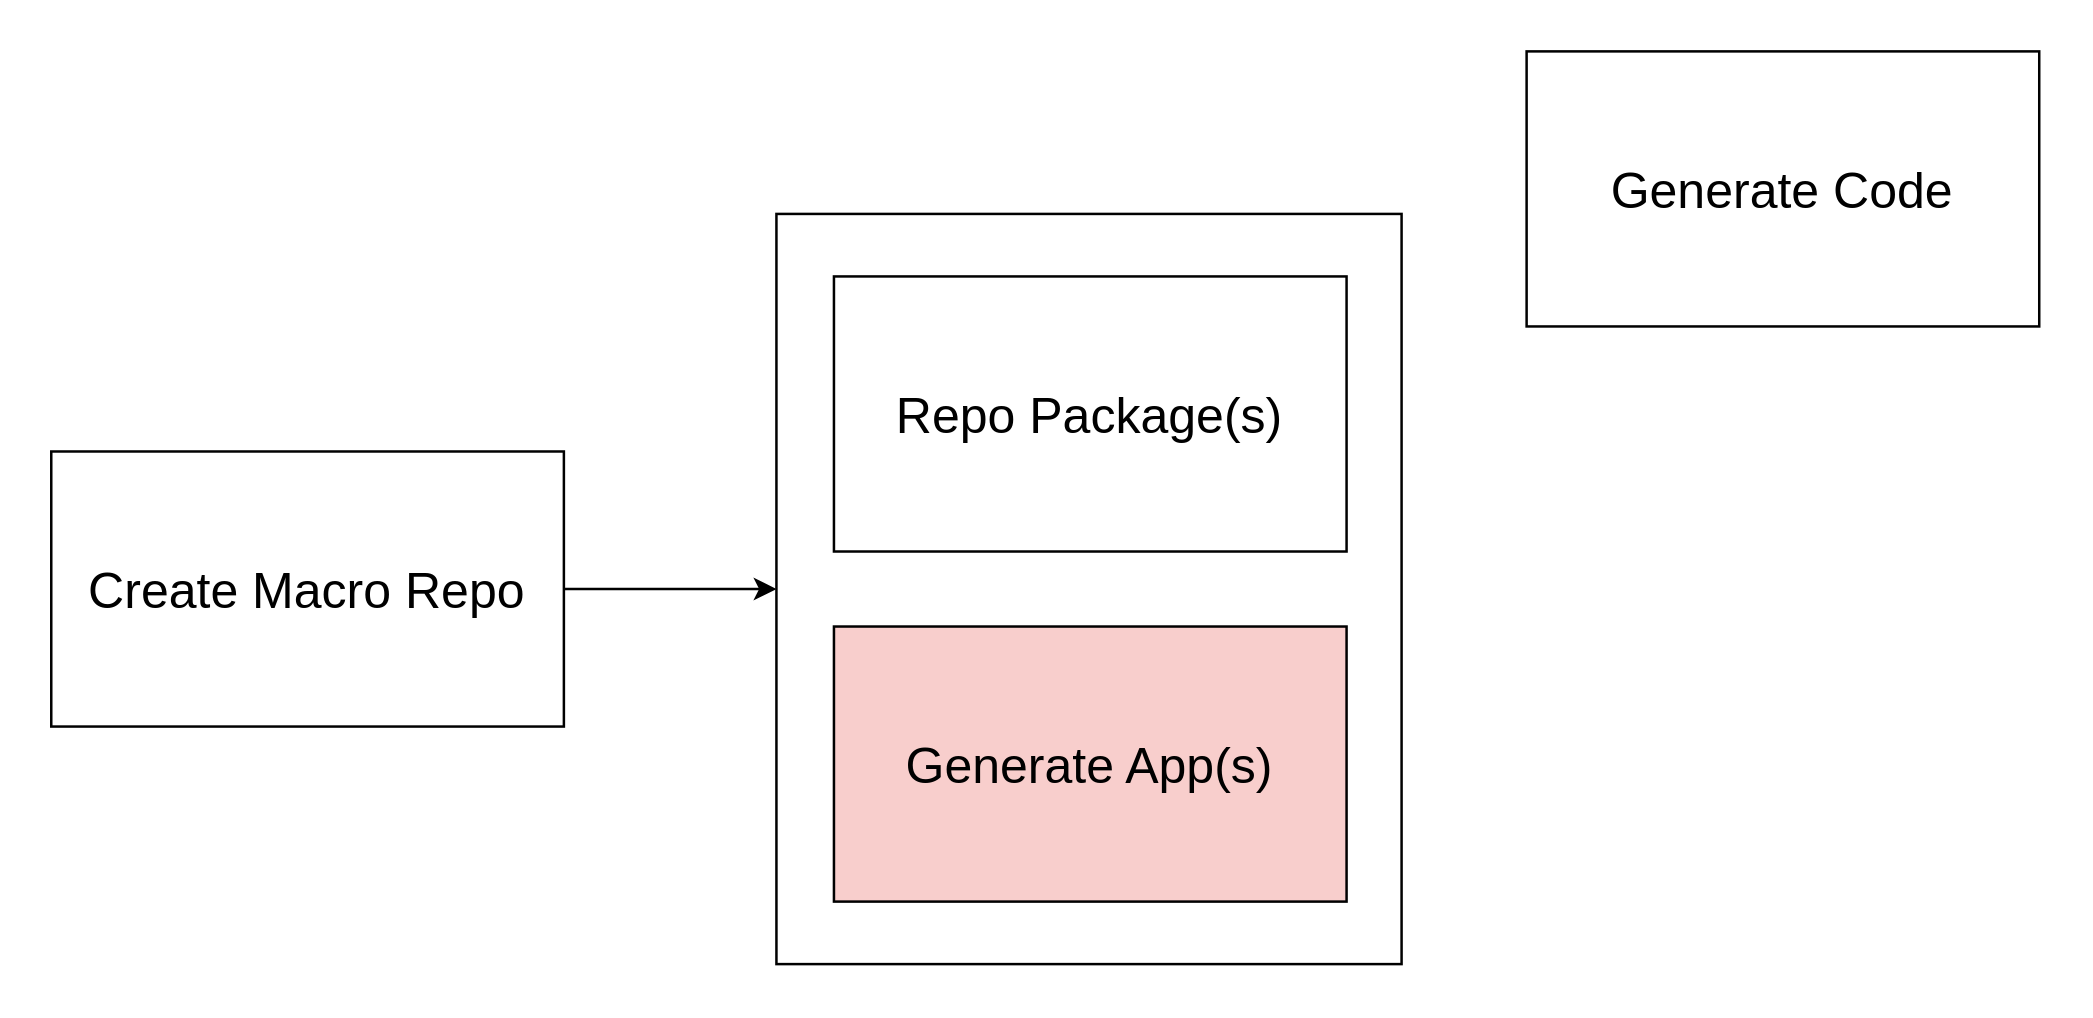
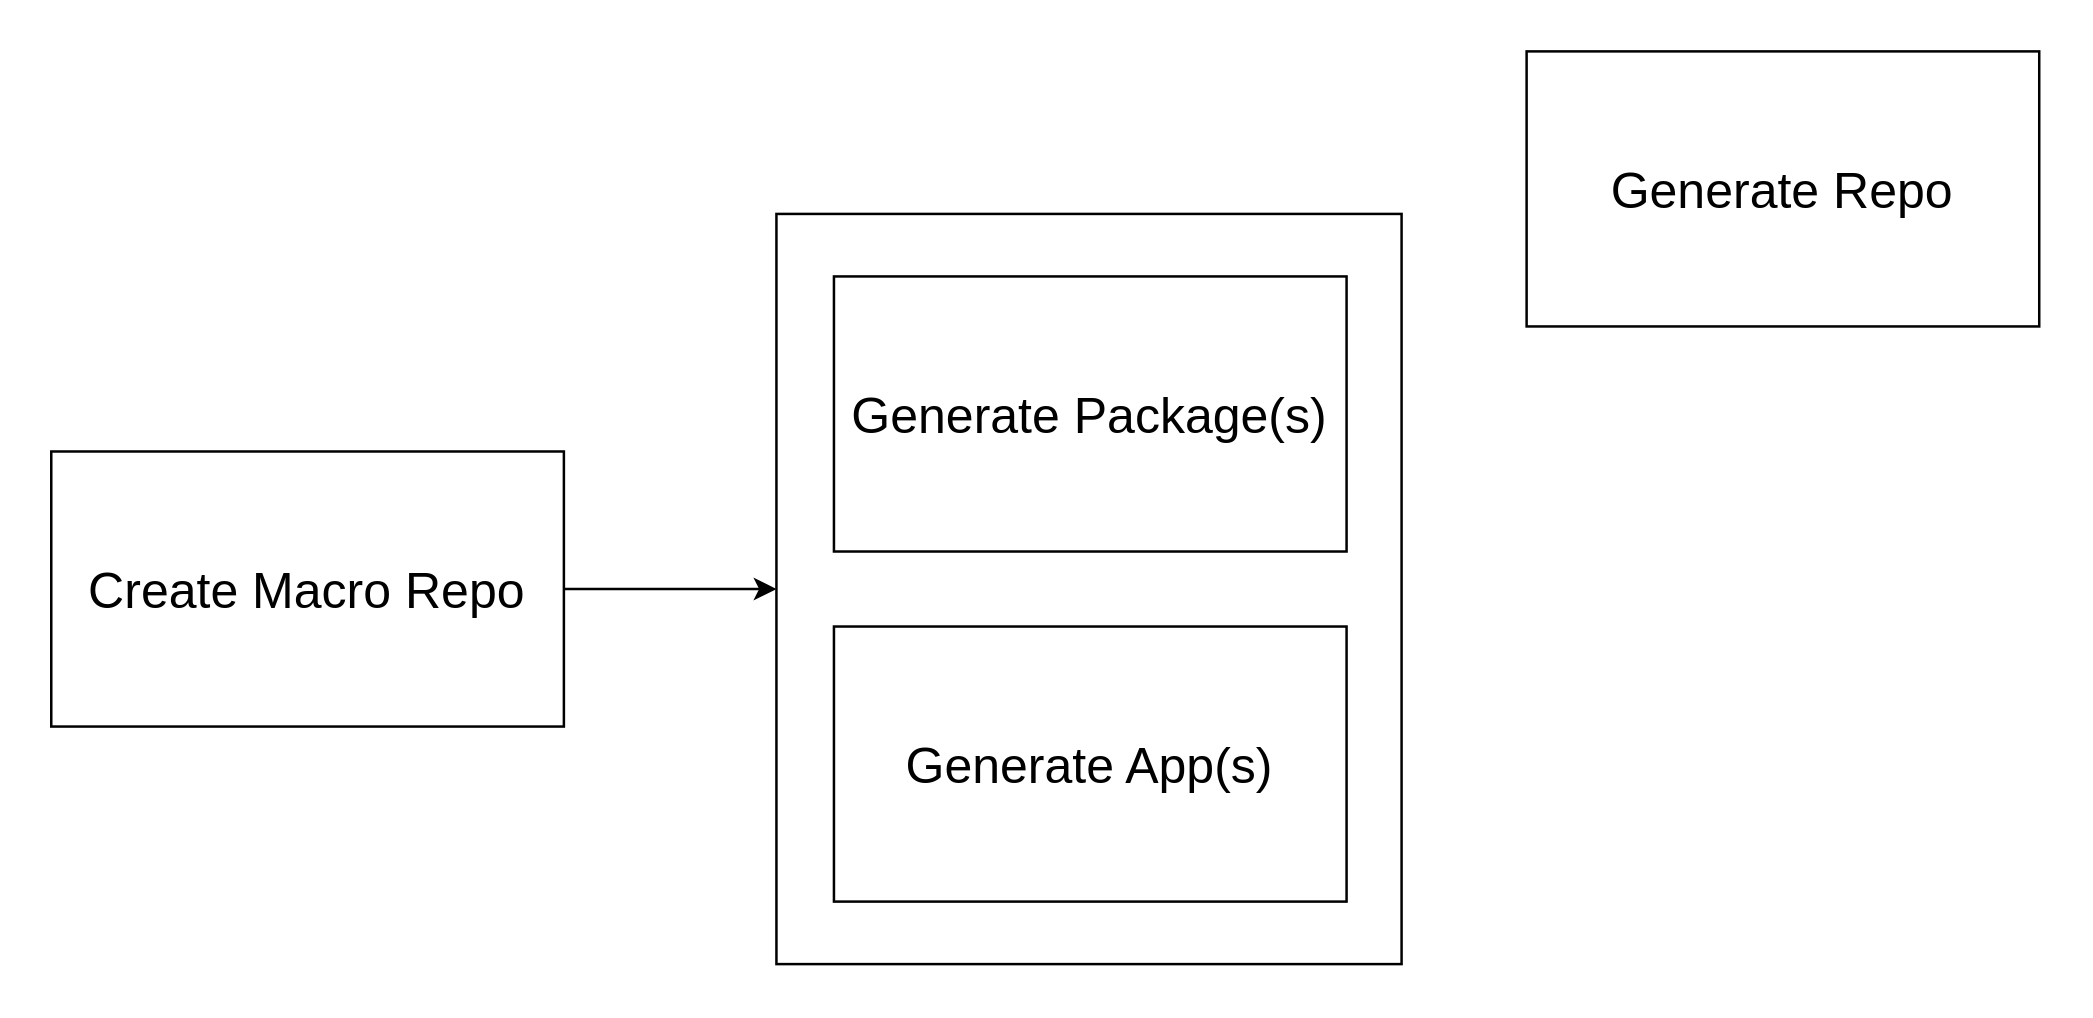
node "Generate Code": label "Generate Code" -> "Generate Repo"
node "Repo Package(s)": label "Repo Package(s)" -> "Generate Package(s)"
node "Generate App(s)": fillcolor #f8cecc -> #ffffff
